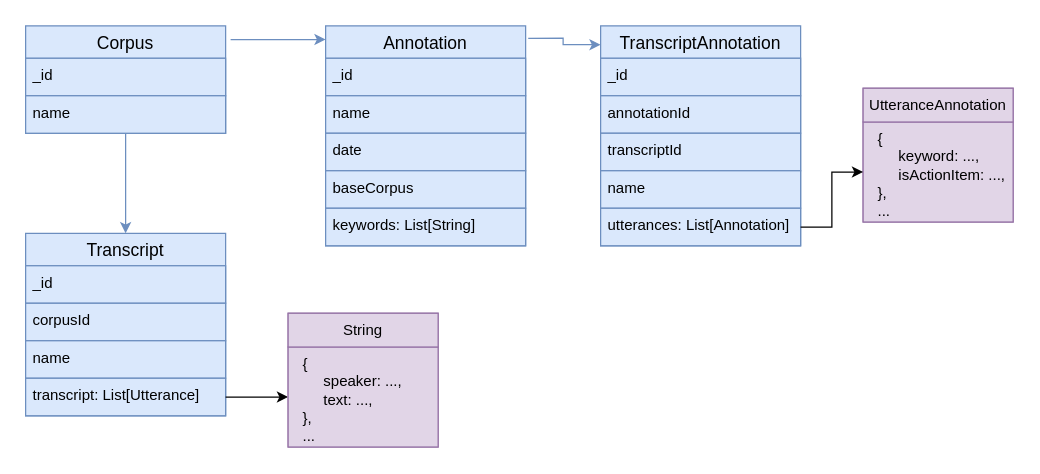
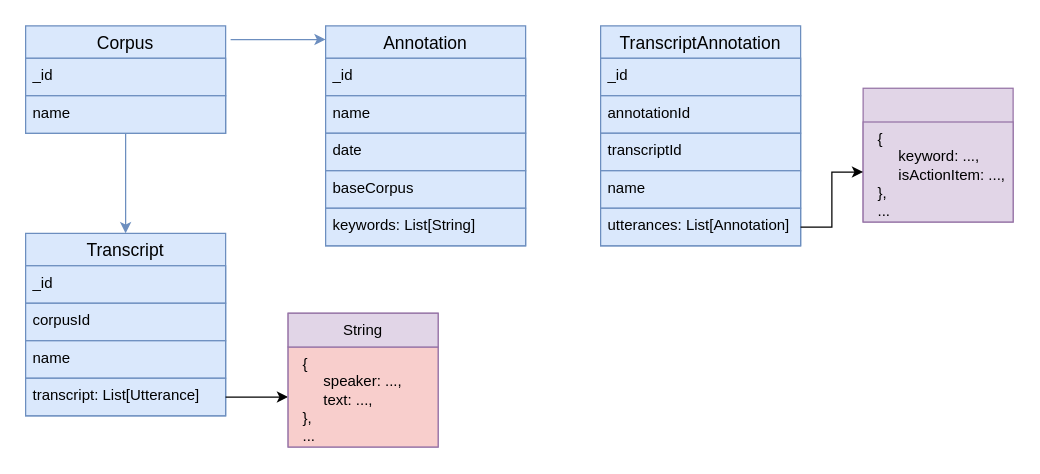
edge "Annotation" -> "TranscriptAnnotation": removed
node "UtteranceAnnotation": removed
node "{ speaker: ..., text: ..., }, ...": fillcolor #e1d5e7 -> #f8cecc
